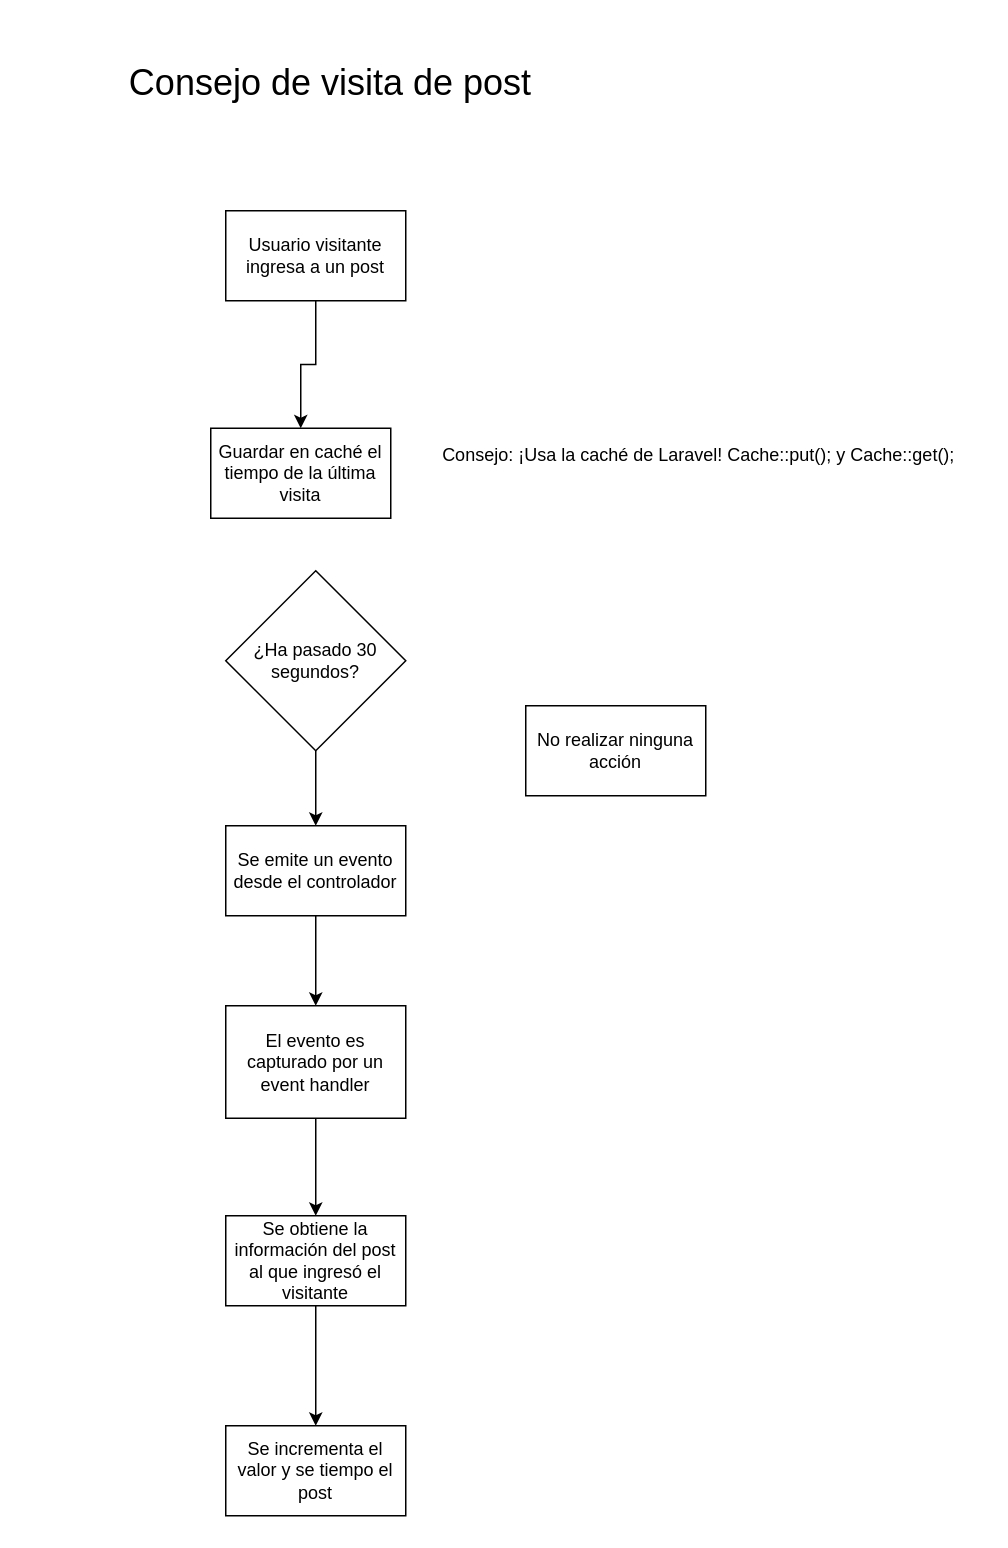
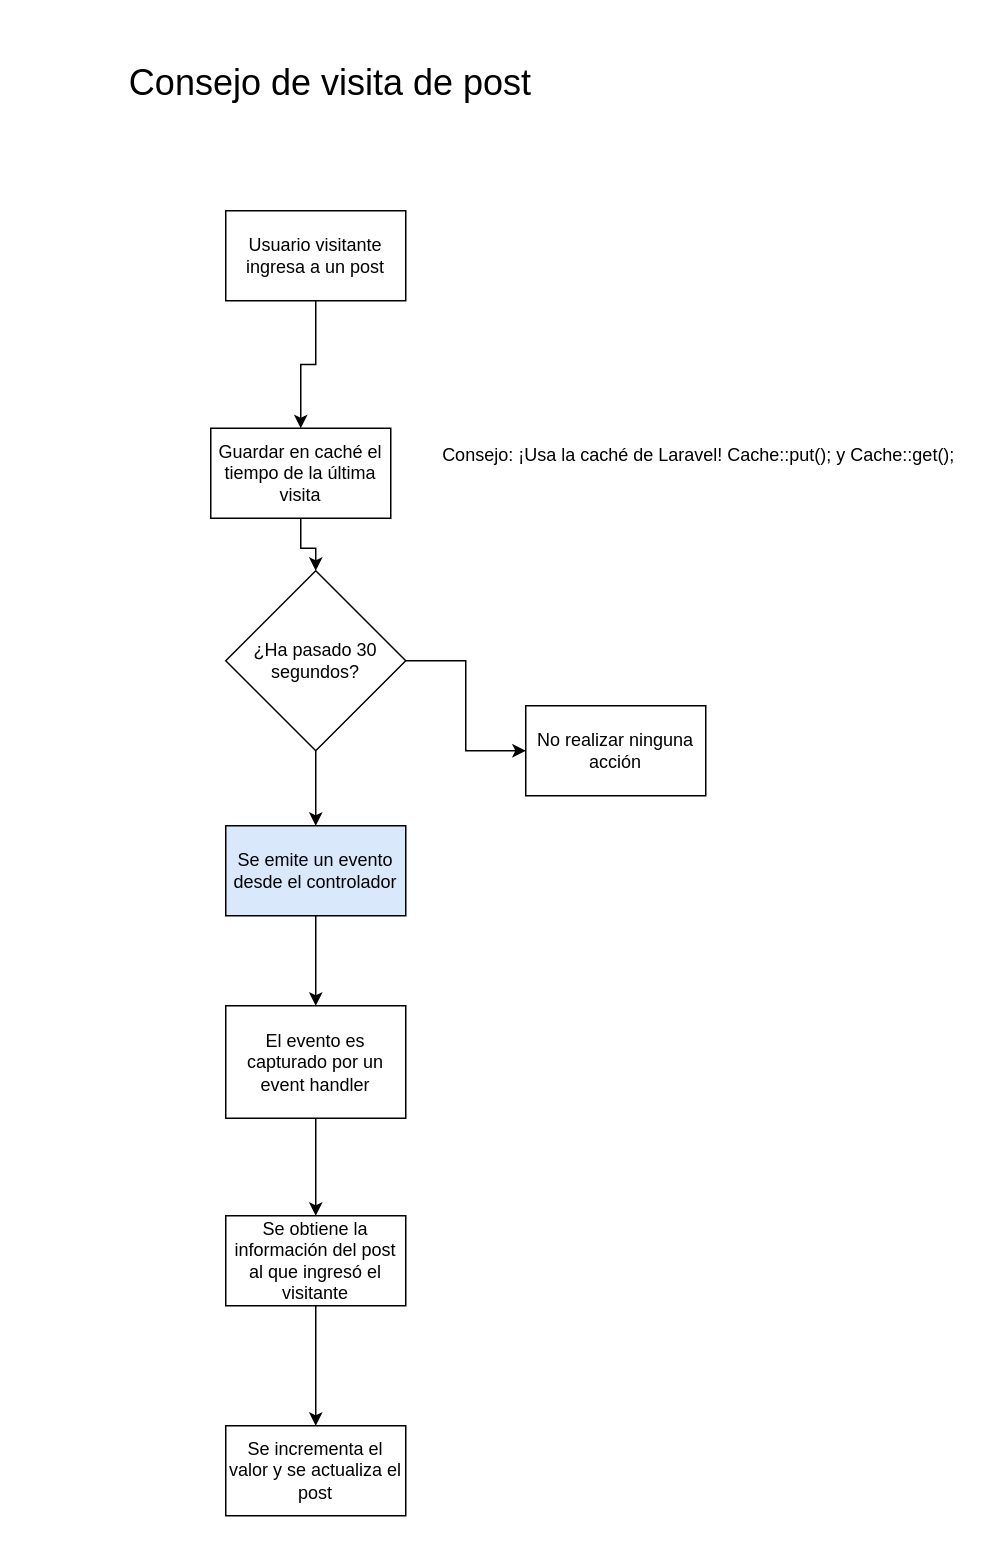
edge "Guardar en caché el tiempo de la última visita" -> "¿Ha pasado 30 segundos?": added
edge "¿Ha pasado 30 segundos?" -> "No realizar ninguna acción": added
node "Se emite un evento desde el controlador": fillcolor #ffffff -> #dae8fc
node "Se incrementa el valor y se tiempo el post": label "Se incrementa el valor y se tiempo el post" -> "Se incrementa el valor y se actualiza el post"
